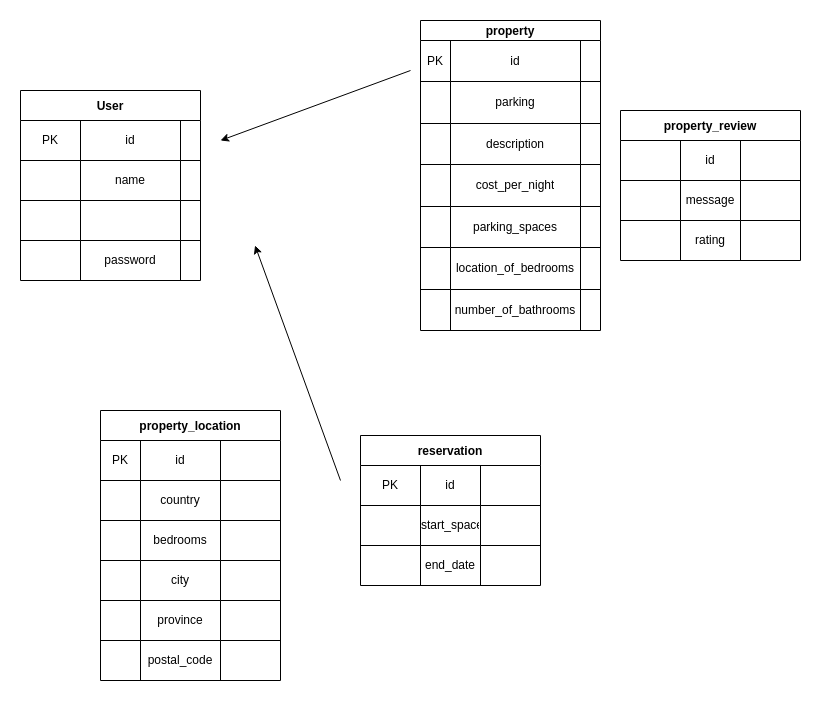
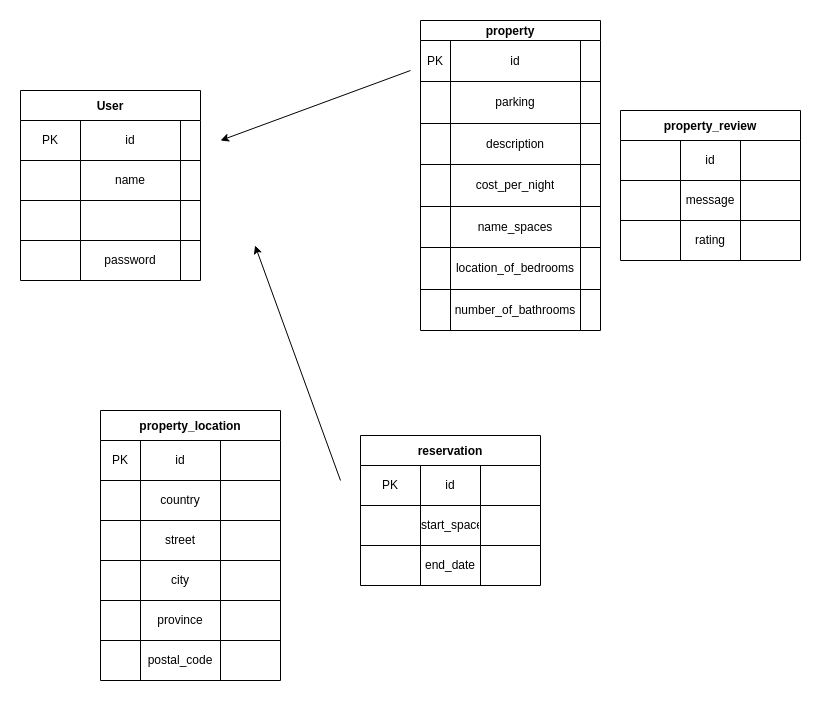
node "parking_spaces": label "parking_spaces" -> "name_spaces"
node "bedrooms": label "bedrooms" -> "street"
